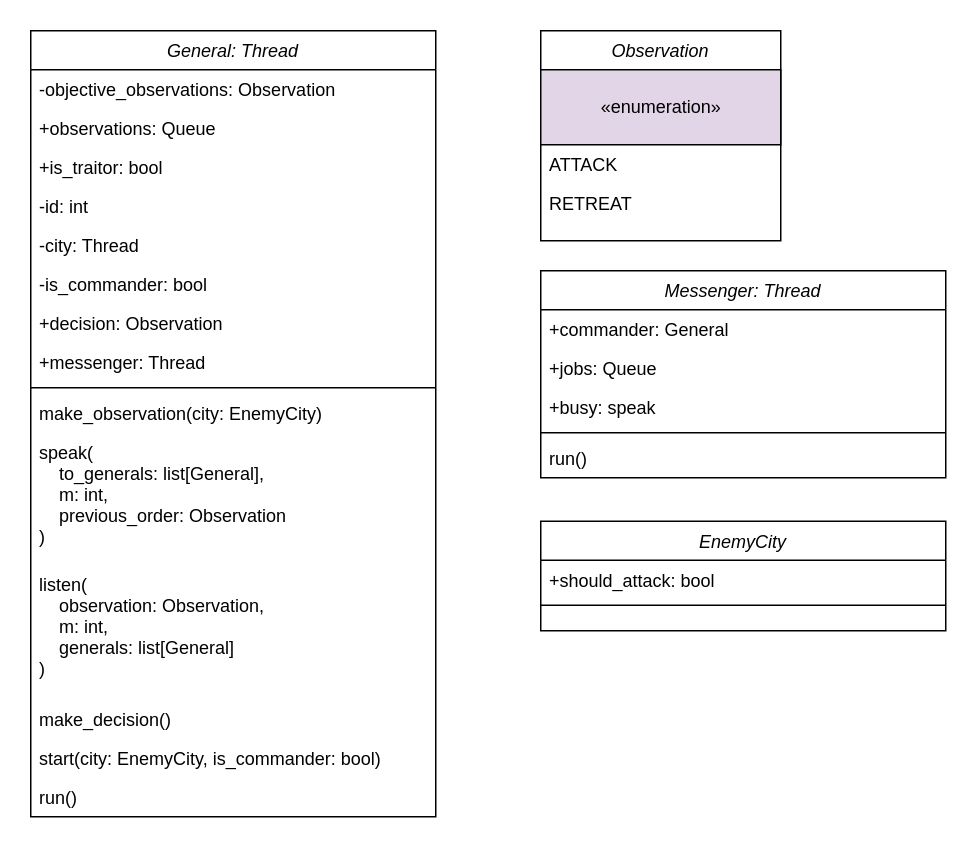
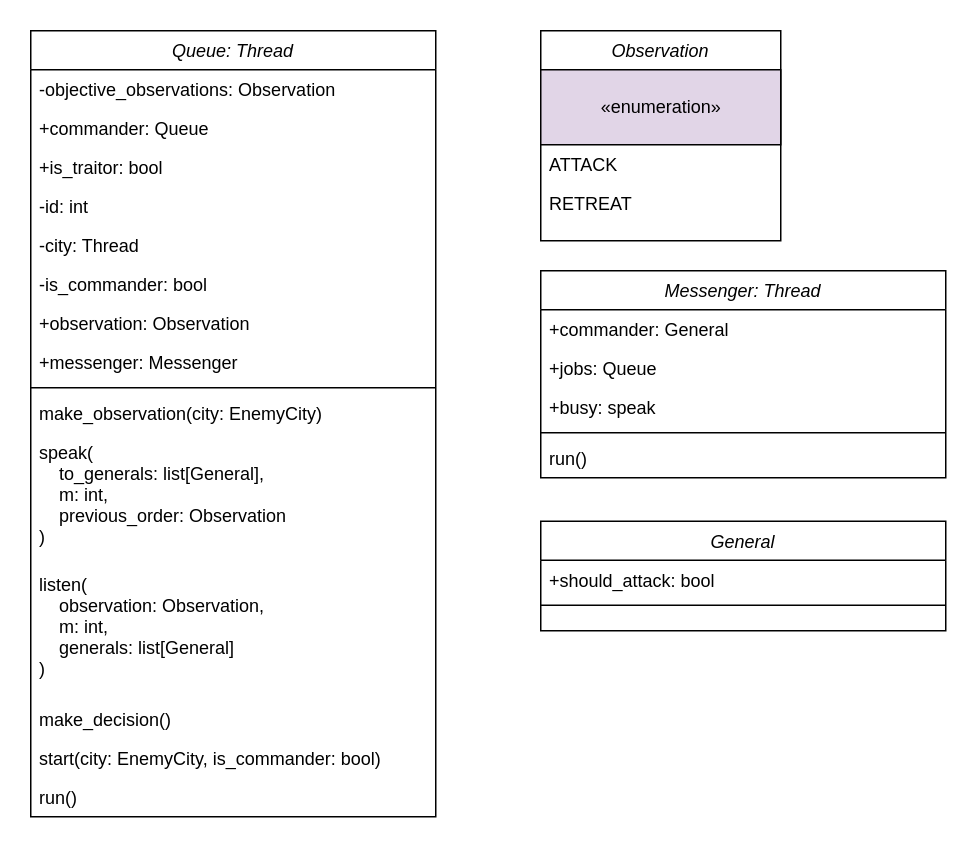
node "General: Thread": label "General: Thread" -> "Queue: Thread"
node "+observations: Queue": label "+observations: Queue" -> "+commander: Queue"
node "+decision: Observation": label "+decision: Observation" -> "+observation: Observation"
node "+messenger: Thread": label "+messenger: Thread" -> "+messenger: Messenger"
node "EnemyCity": label "EnemyCity" -> "General"
